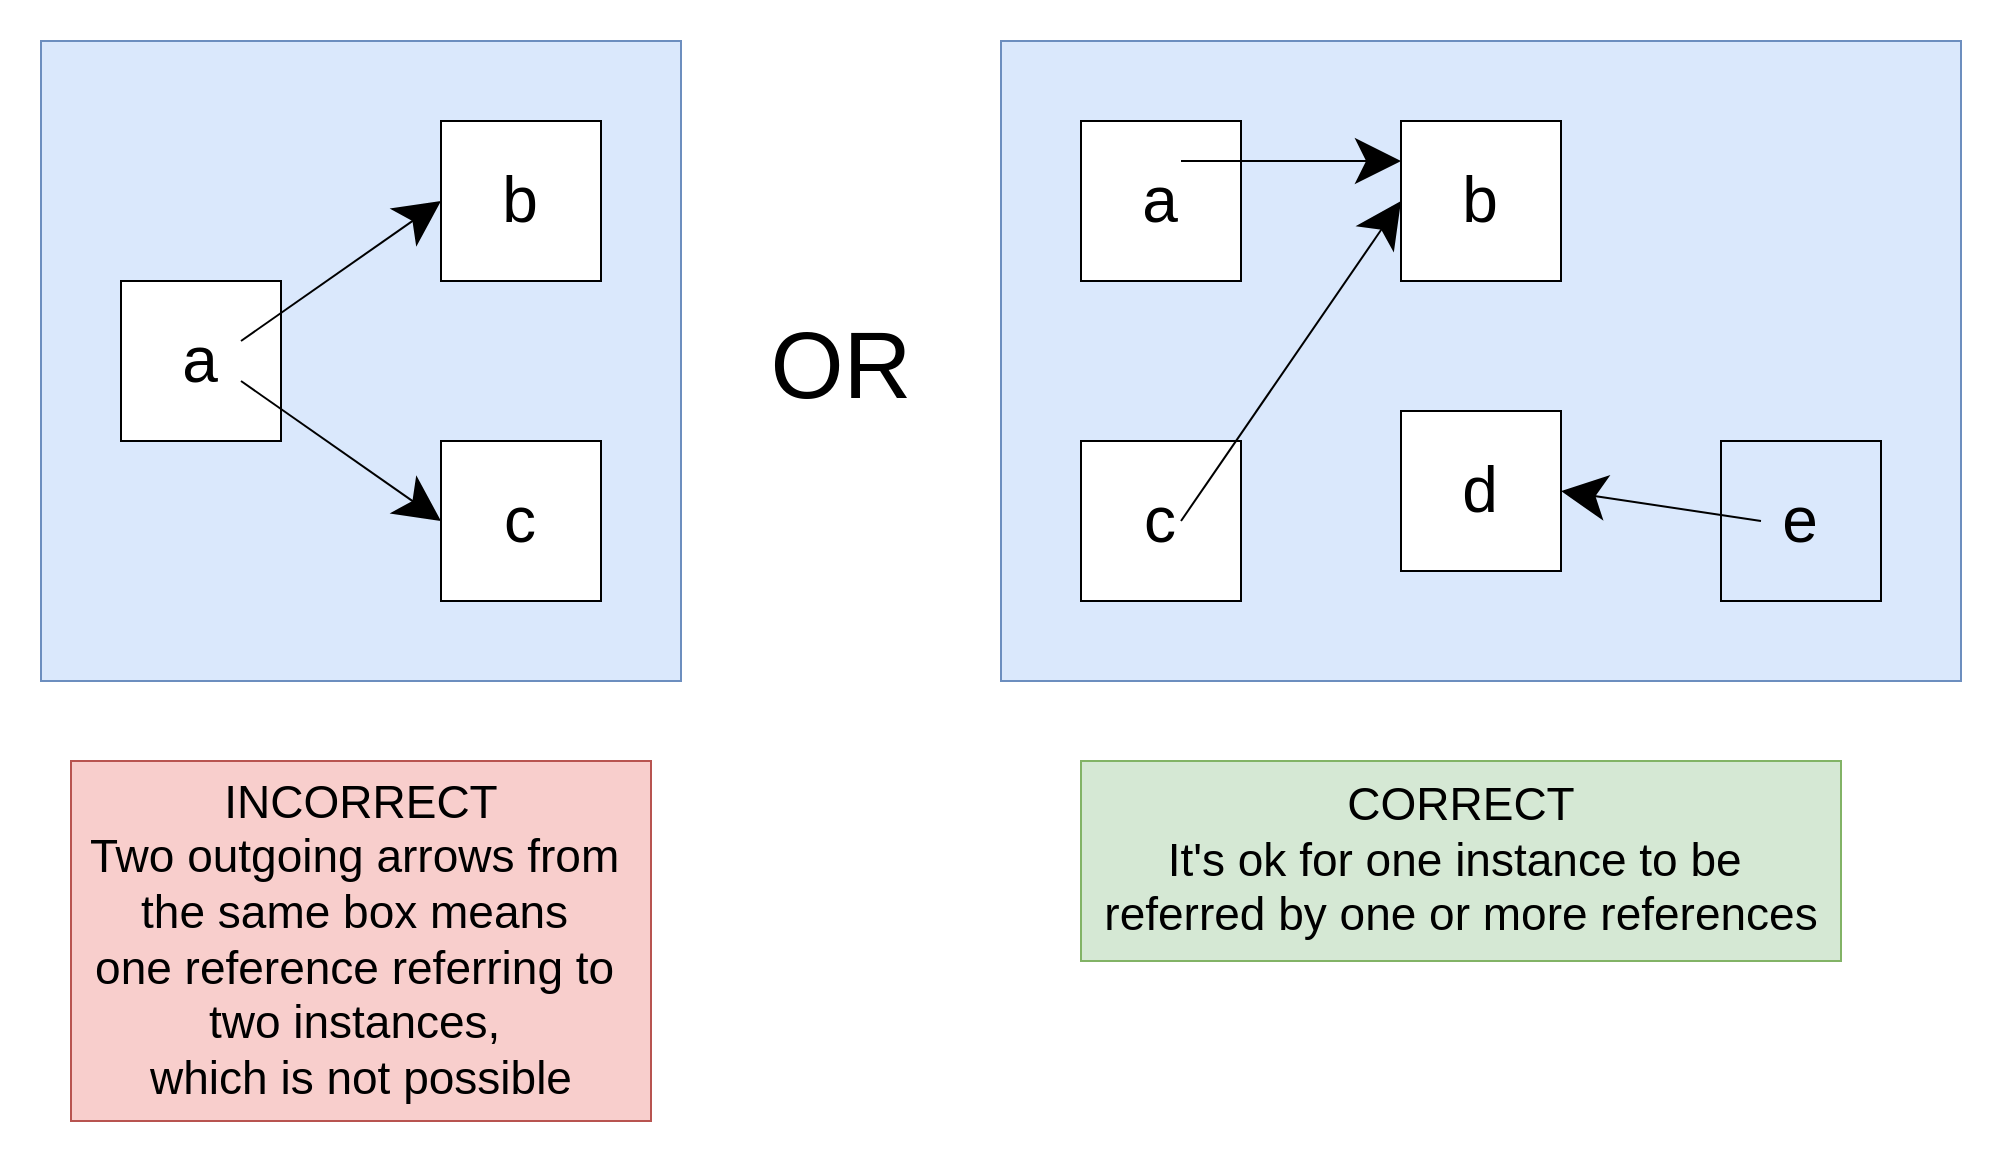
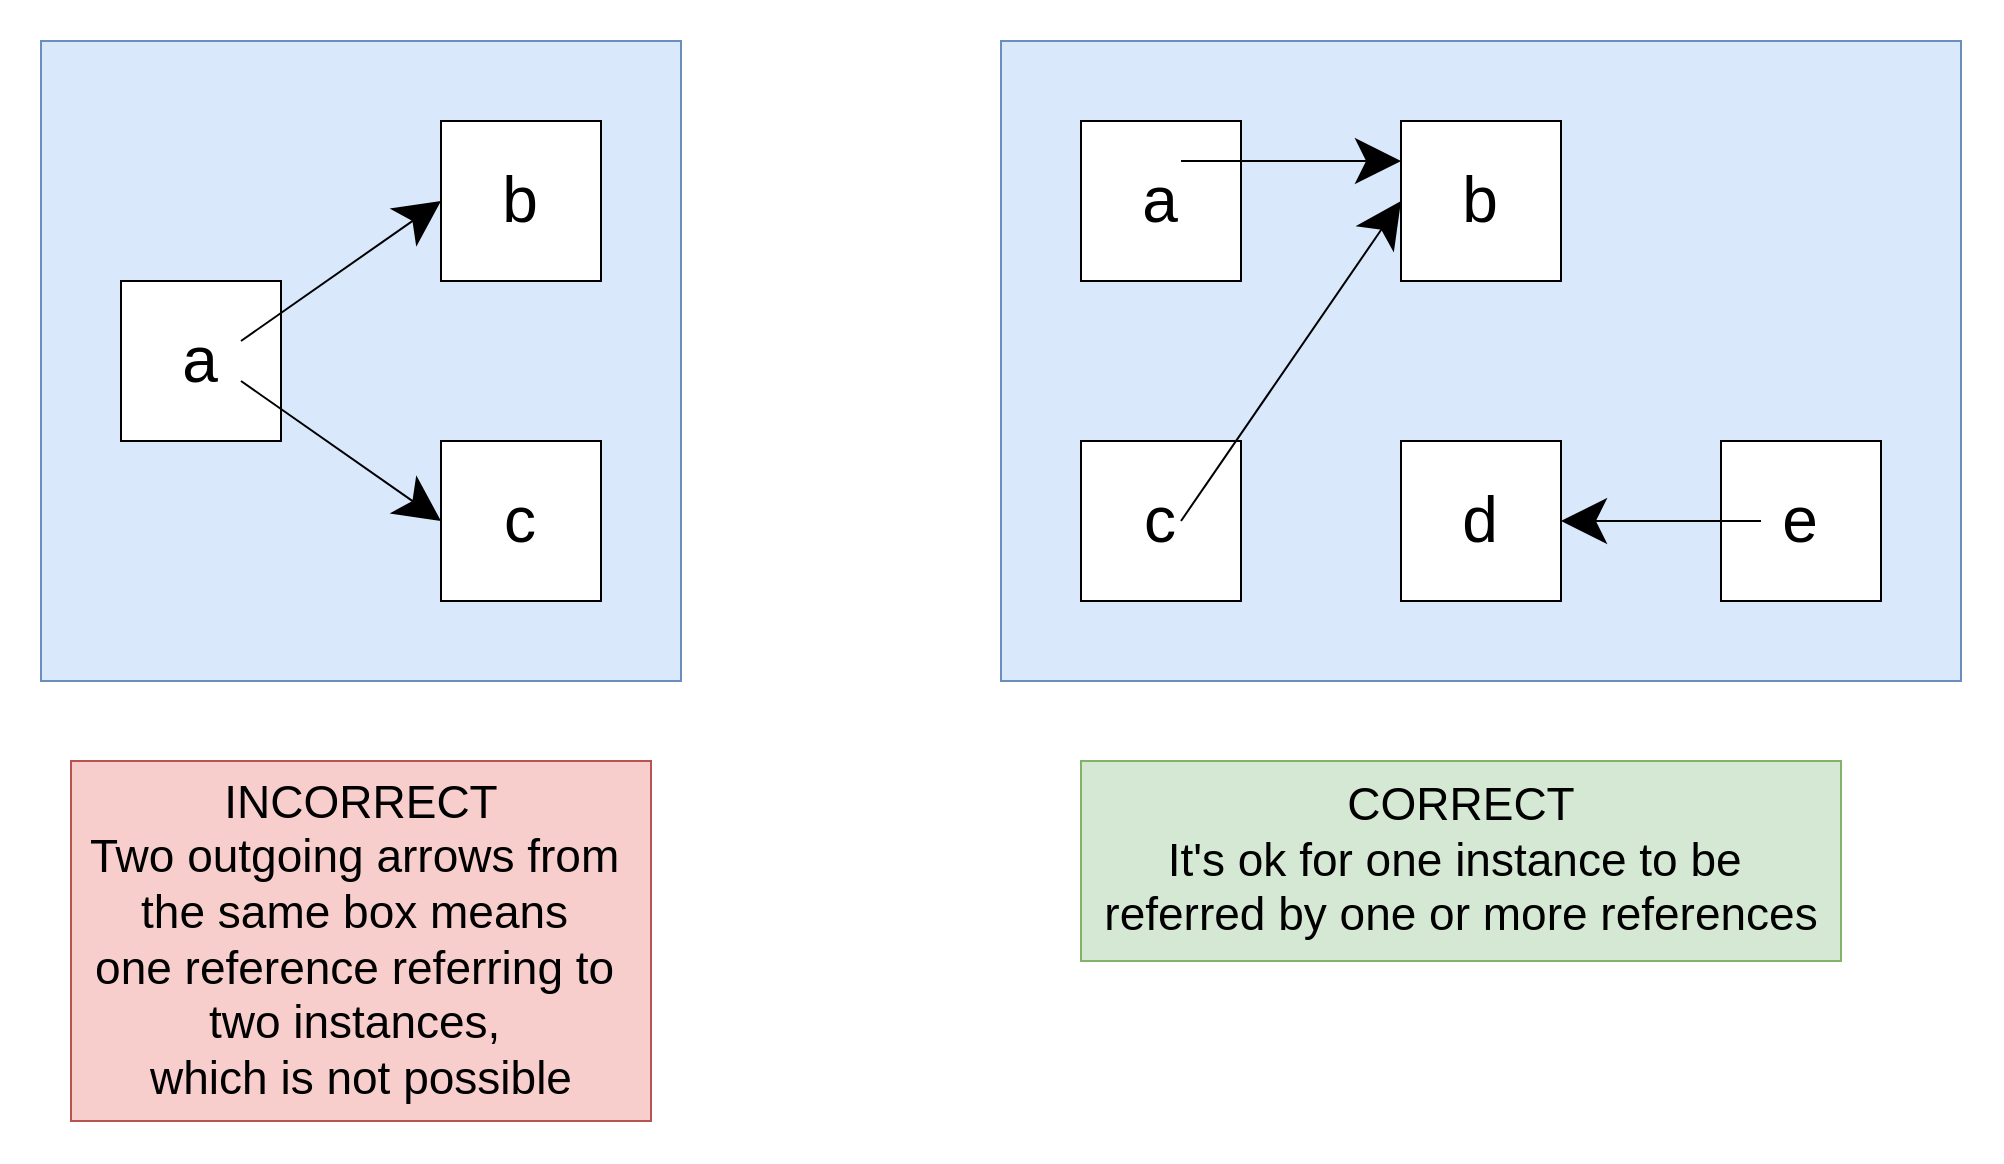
node "OR": removed
node "d": moved (1481, 491) -> (1481, 521)
node "e": fillcolor #dae8fc -> #ffffff
